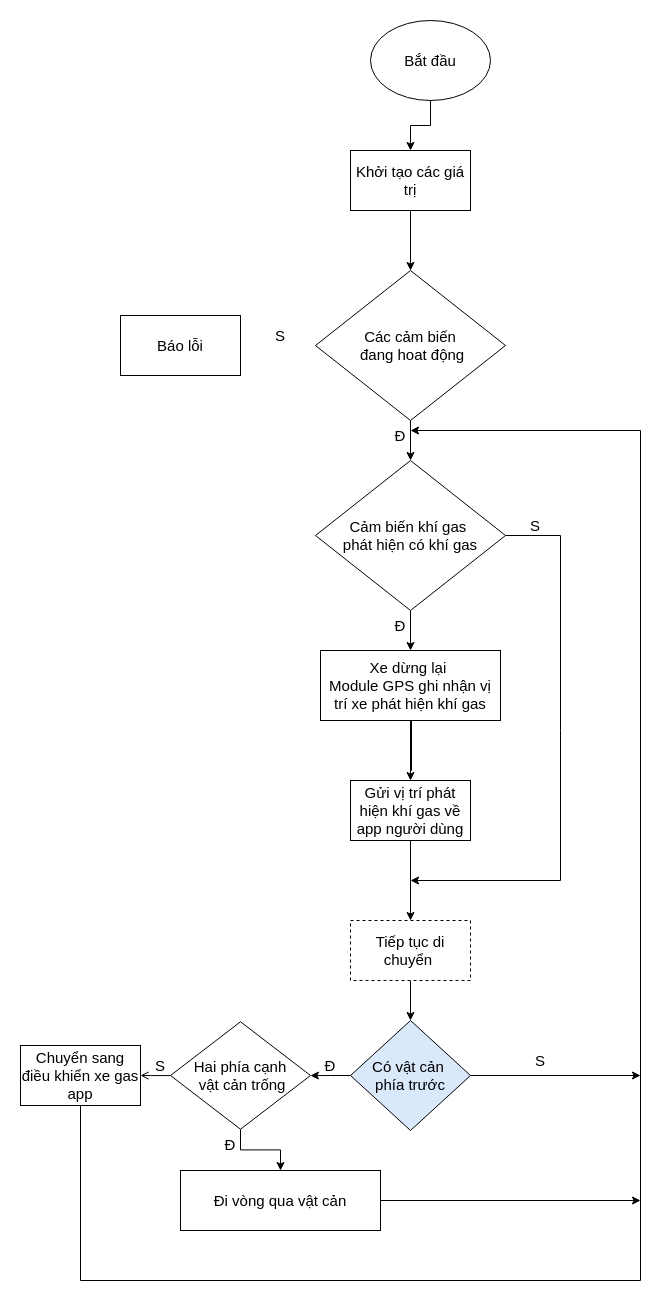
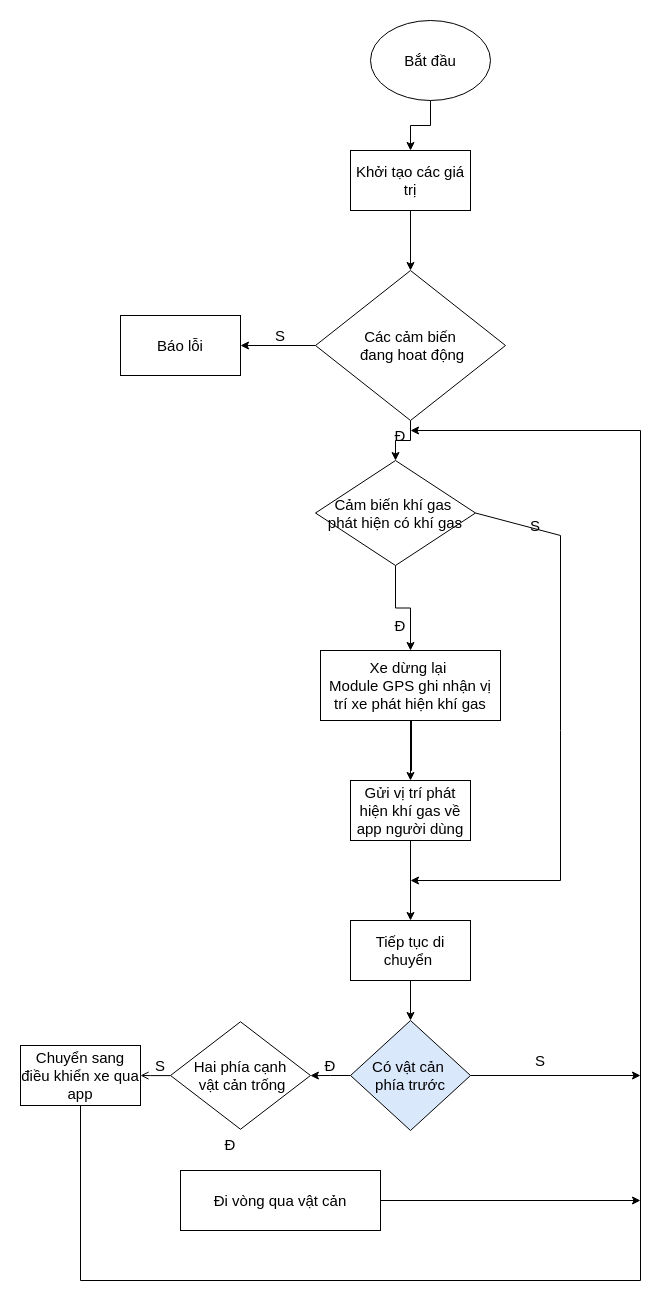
edge "Các cảm biến đang hoat động" -> "Báo lỗi": added
node "Cảm biến khí gas phát hiện có khí gas": size 190x150 -> 160x105
node "Tiếp tục di chuyển": style dashed -> solid
node "Chuyển sang điều khiển xe gas app": label "Chuyển sang điều khiển xe gas app" -> "Chuyển sang điều khiển xe qua app"
edge "Hai phía cạnh vật cản trống" -> "Đi vòng qua vật cản": removed
